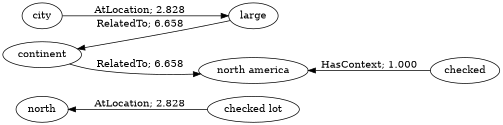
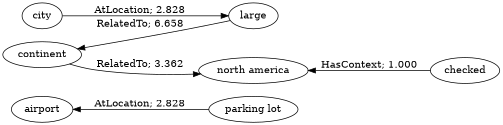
edge "continent" -> "north america": label "RelatedTo; 6.658" -> "RelatedTo; 3.362"
node "north": label "north" -> "airport"
node "checked lot": label "checked lot" -> "parking lot"
